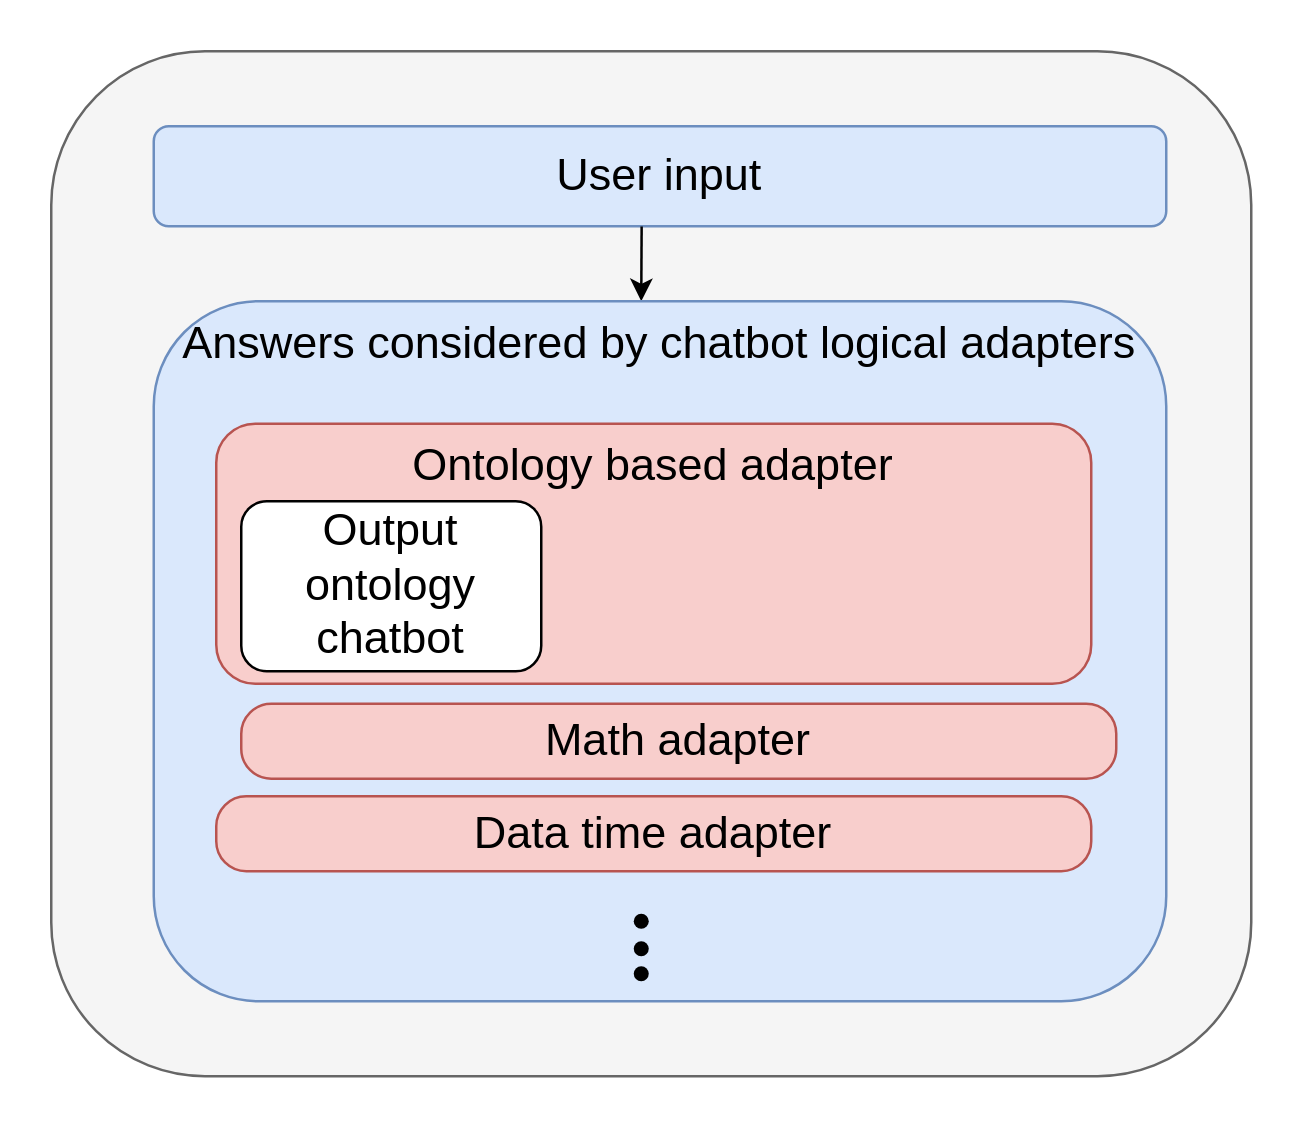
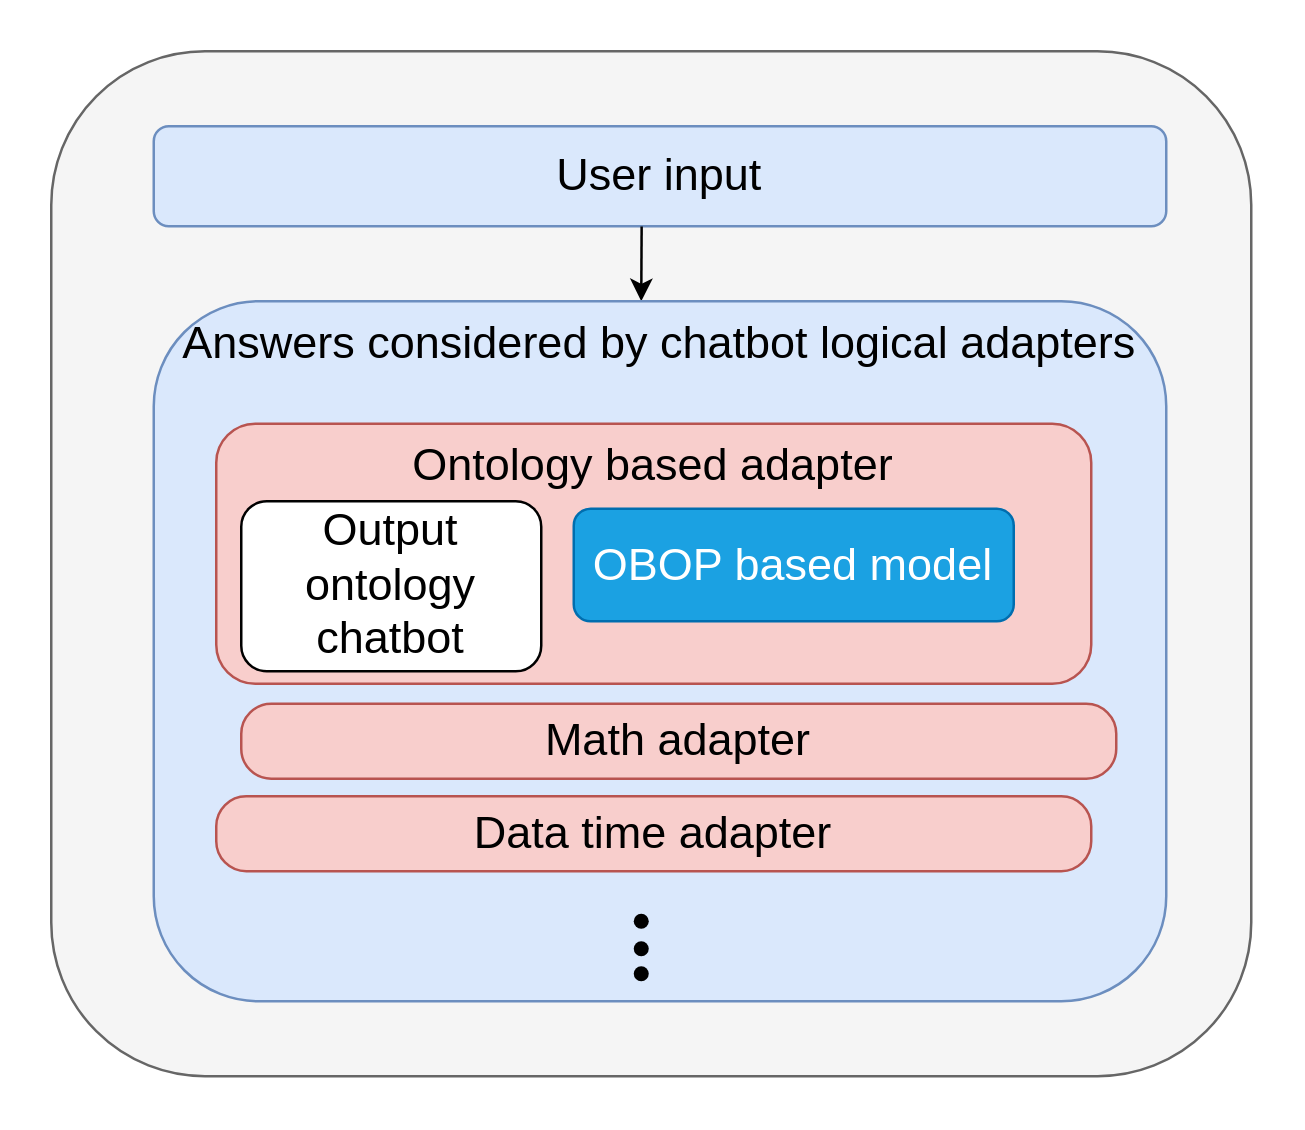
node "OBOP based model": added
